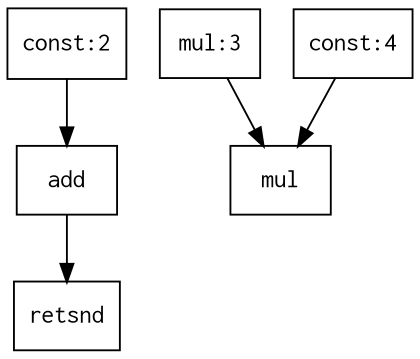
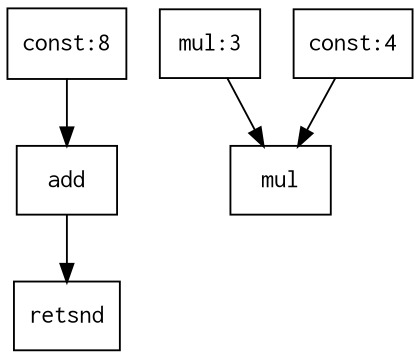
node "const:2": label "const:2" -> "const:8"
